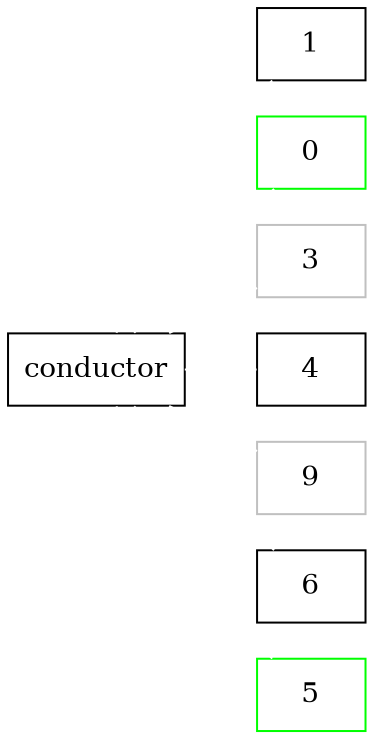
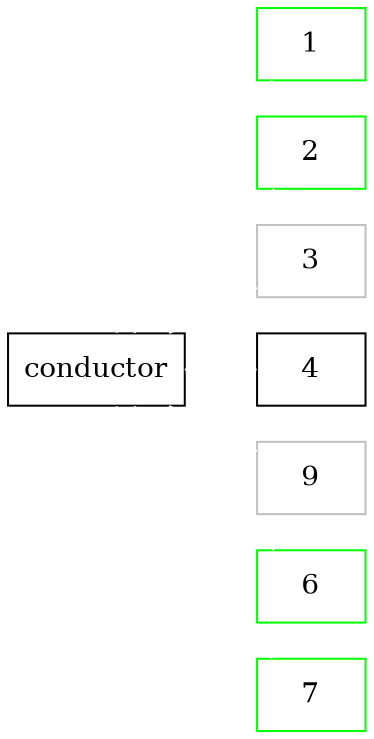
node "1": color black -> green
node "0": label "0" -> "2"
node "6": color black -> green
node "5": label "5" -> "7"
